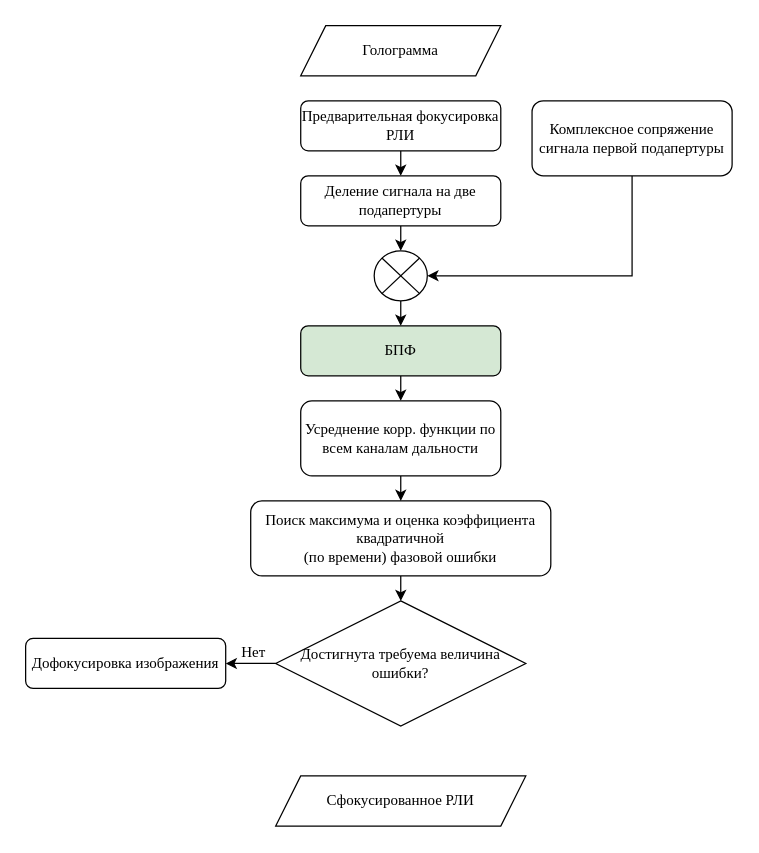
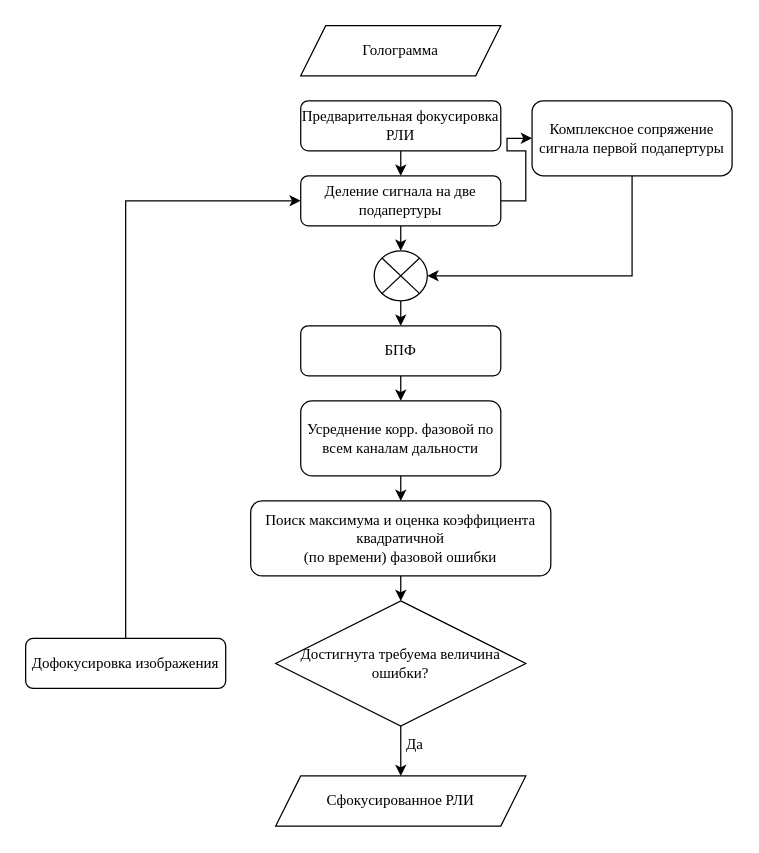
edge "Деление сигнала на две подапертуры" -> "Комплексное сопряжение сигнала первой подапертуры": added
edge "Дофокусировка изображения" -> "Деление сигнала на две подапертуры": added
node "БПФ": fillcolor #d5e8d4 -> #ffffff
node "Усреднение корр. функции по всем каналам дальности": label "Усреднение корр. функции по всем каналам дальности" -> "Усреднение корр. фазовой по всем каналам дальности"
edge "Достигнута требуема величина ошибки?" -> "Дофокусировка изображения": removed, label "Нет"
edge "Достигнута требуема величина ошибки?" -> "Сфокусированное РЛИ": added, label "Да"
